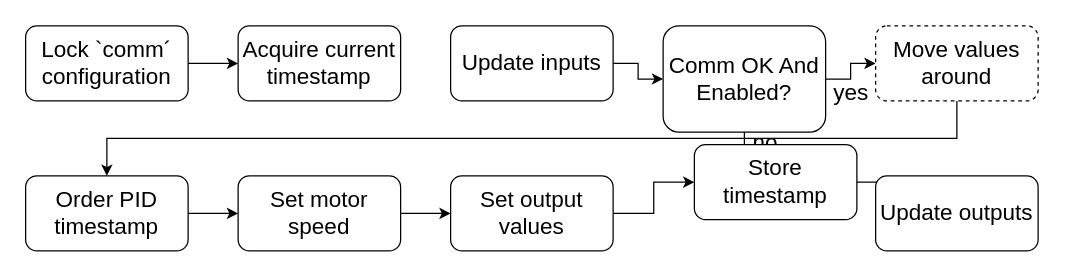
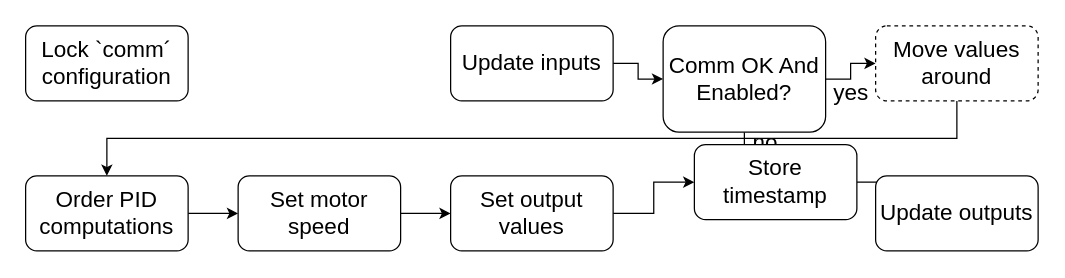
edge "Lock `comm´ configuration" -> "Acquire current timestamp": removed
node "Acquire current timestamp": removed
node "Order PID timestamp": label "Order PID timestamp" -> "Order PID computations"
